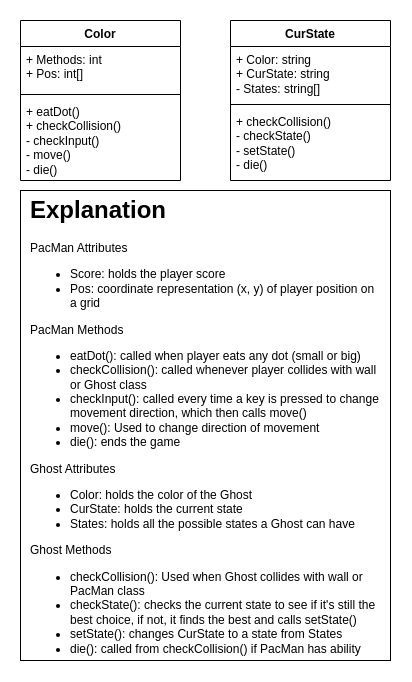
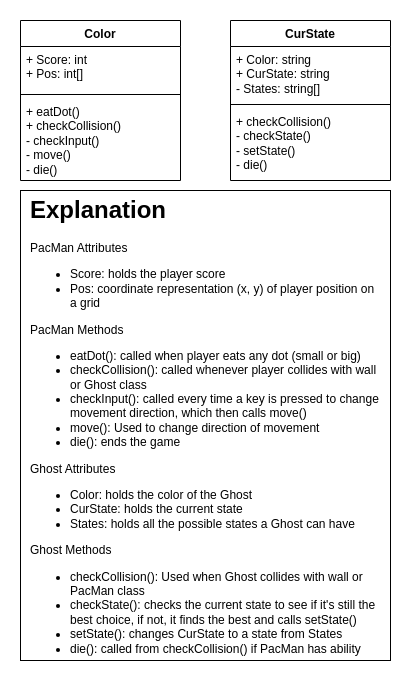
node "+ Methods: int + Pos: int[]": label "+ Methods: int + Pos: int[]" -> "+ Score: int + Pos: int[]"
